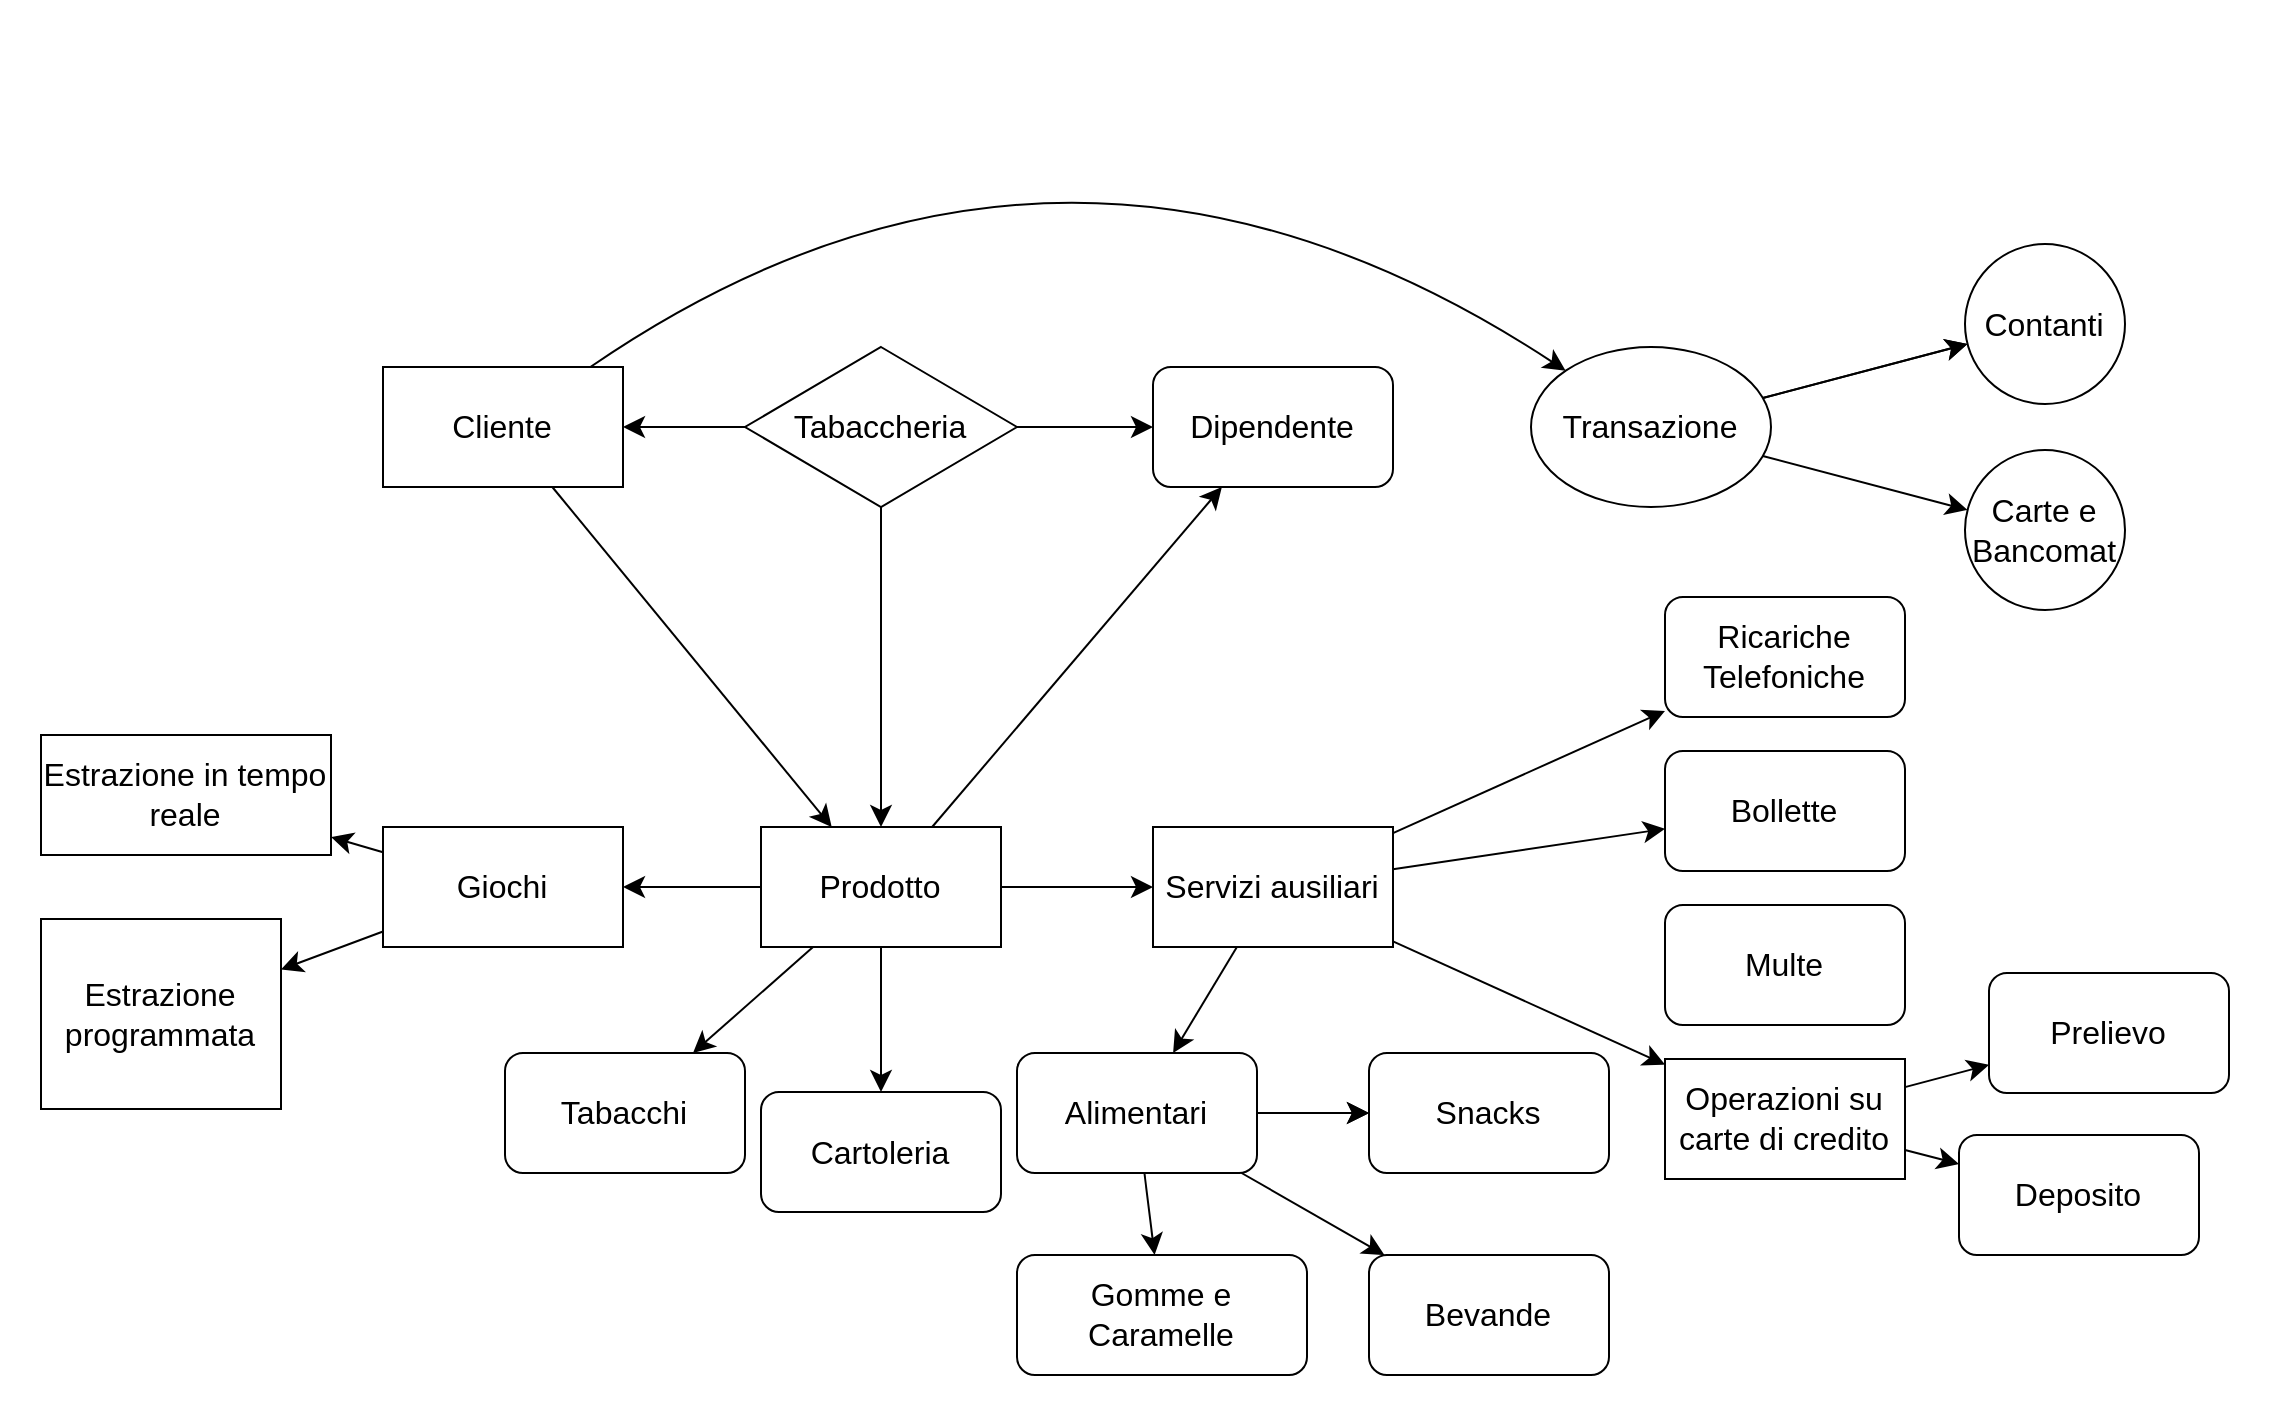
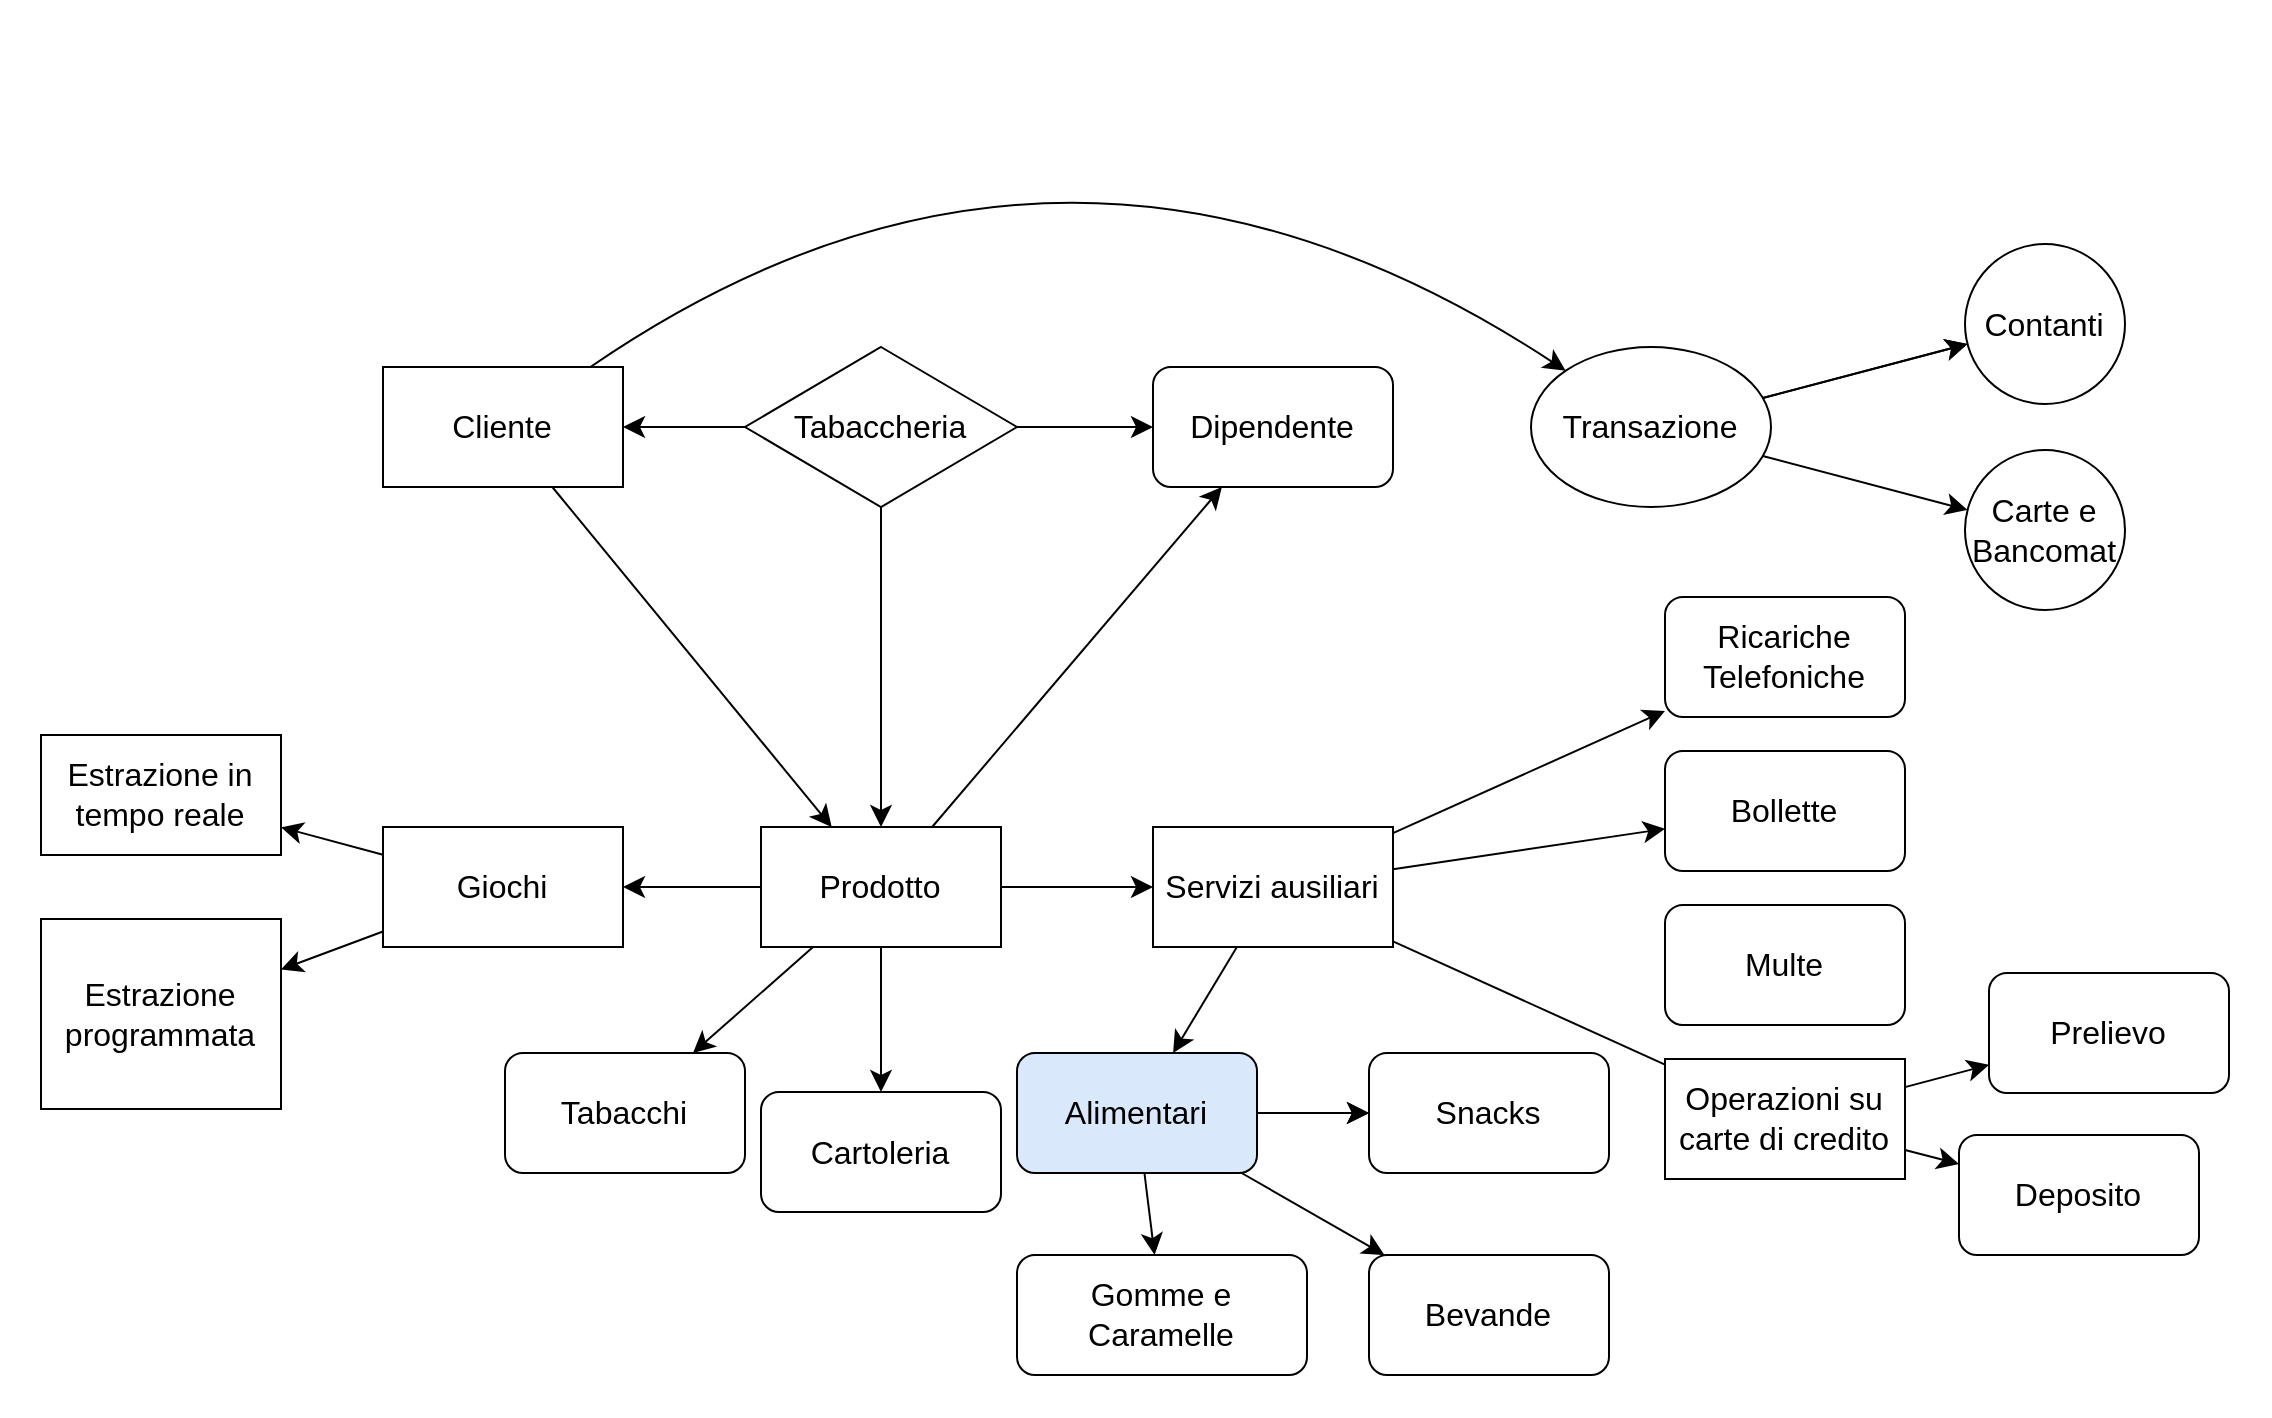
node "Estrazione in tempo reale": size 290x120 -> 240x120
edge "Servizi ausiliari" -> "Operazioni su carte di credito": arrowhead classic -> none
node "Alimentari": fillcolor #ffffff -> #dae8fc
